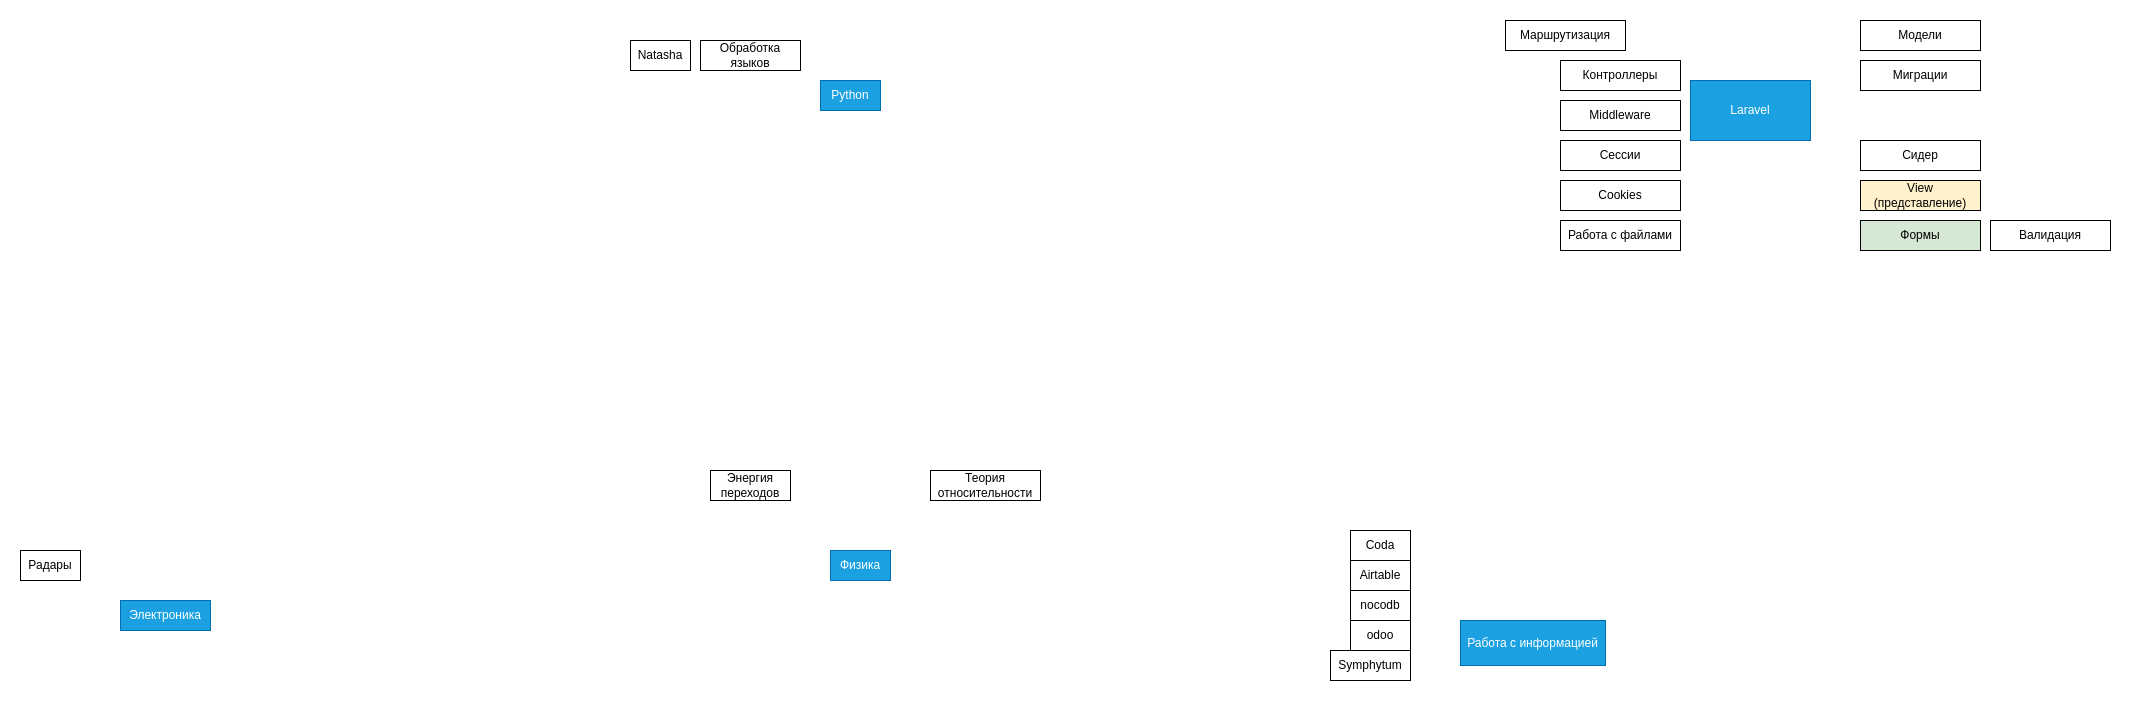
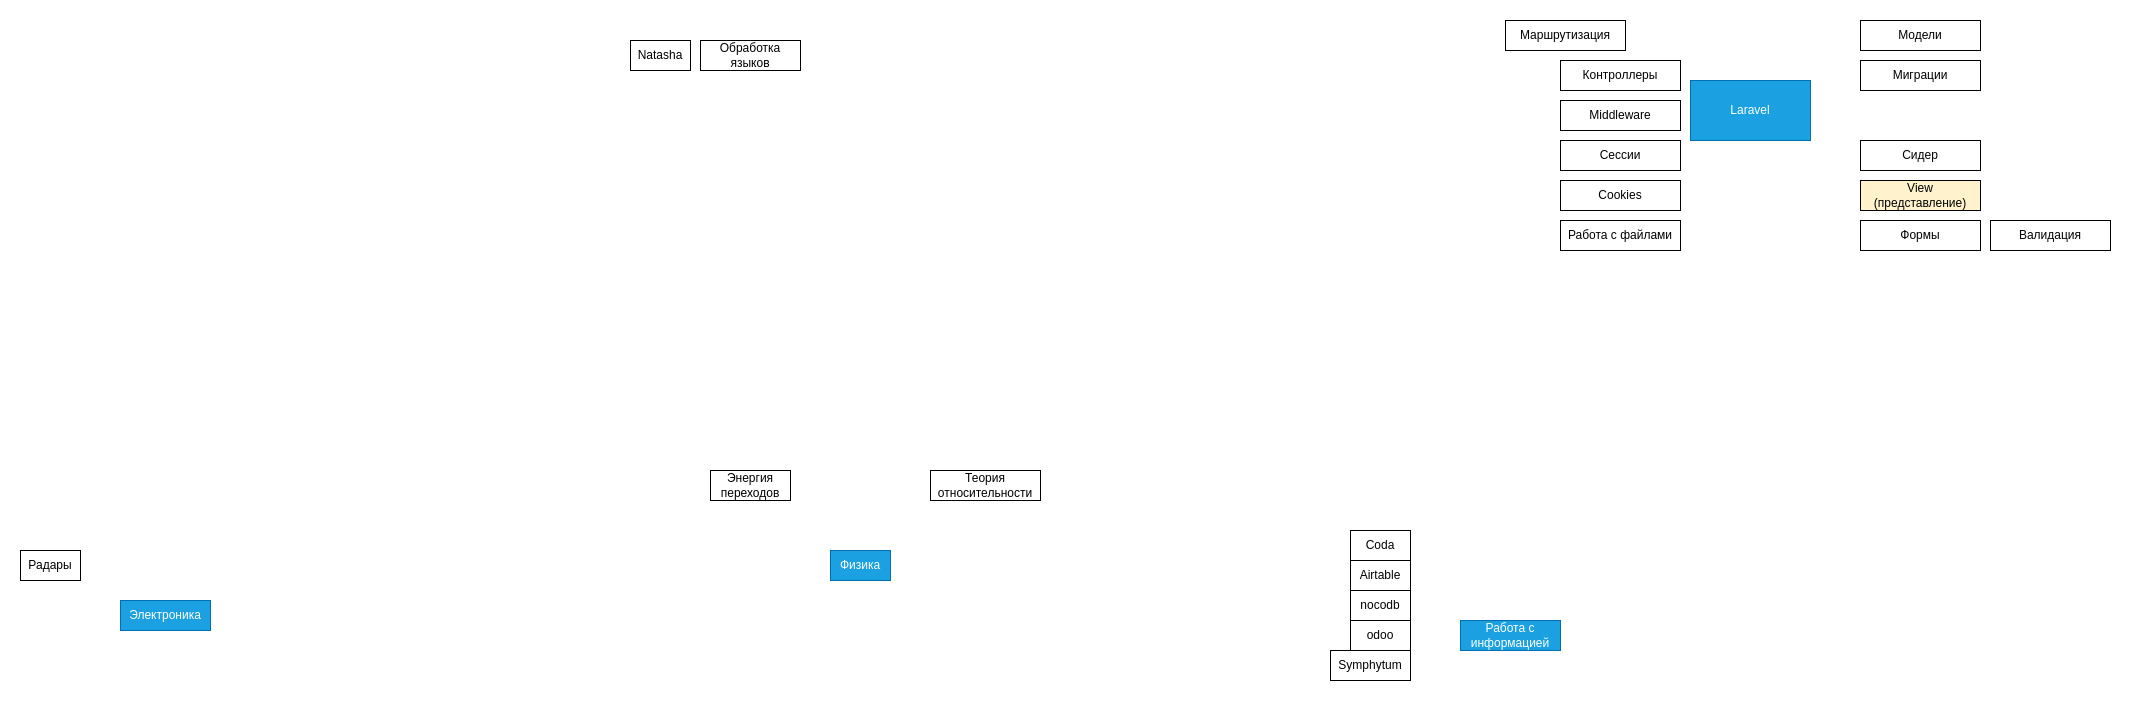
node "Python": removed
node "Формы": fillcolor #d5e8d4 -> #ffffff
node "Работа с информацией": size 145x45 -> 100x30
